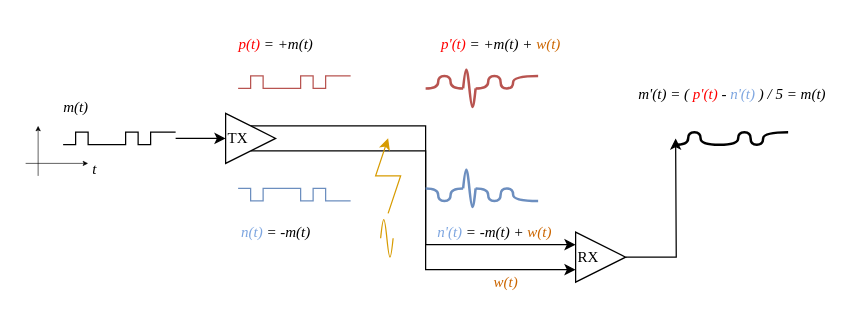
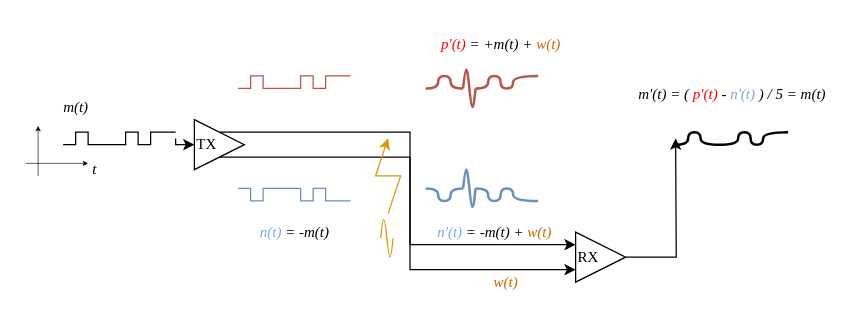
node "p(t) = +m(t)": removed
node "TX": moved (251, 138) -> (219, 144)
node "n(t) = -m(t)": moved (276, 232) -> (294, 232)
